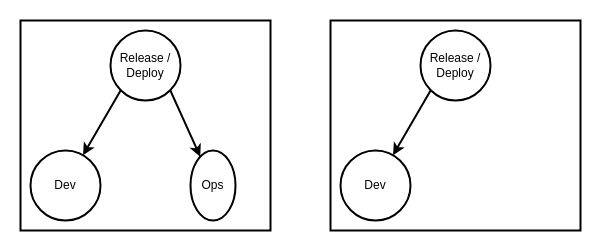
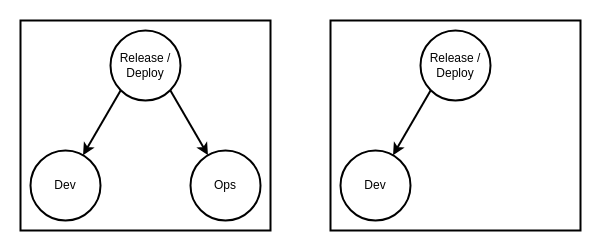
node "Ops": size 45x70 -> 70x70
